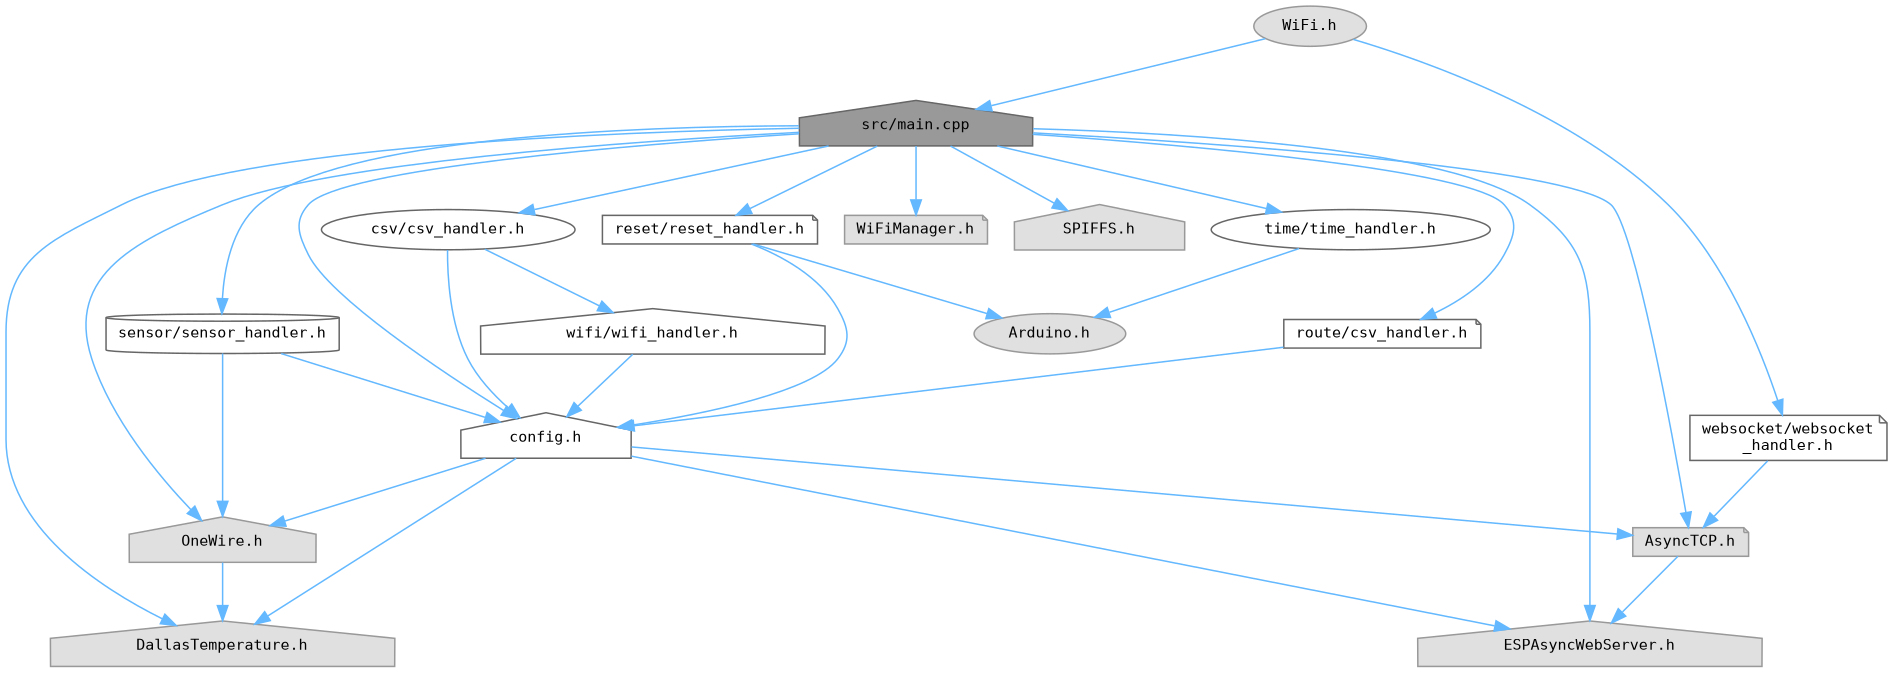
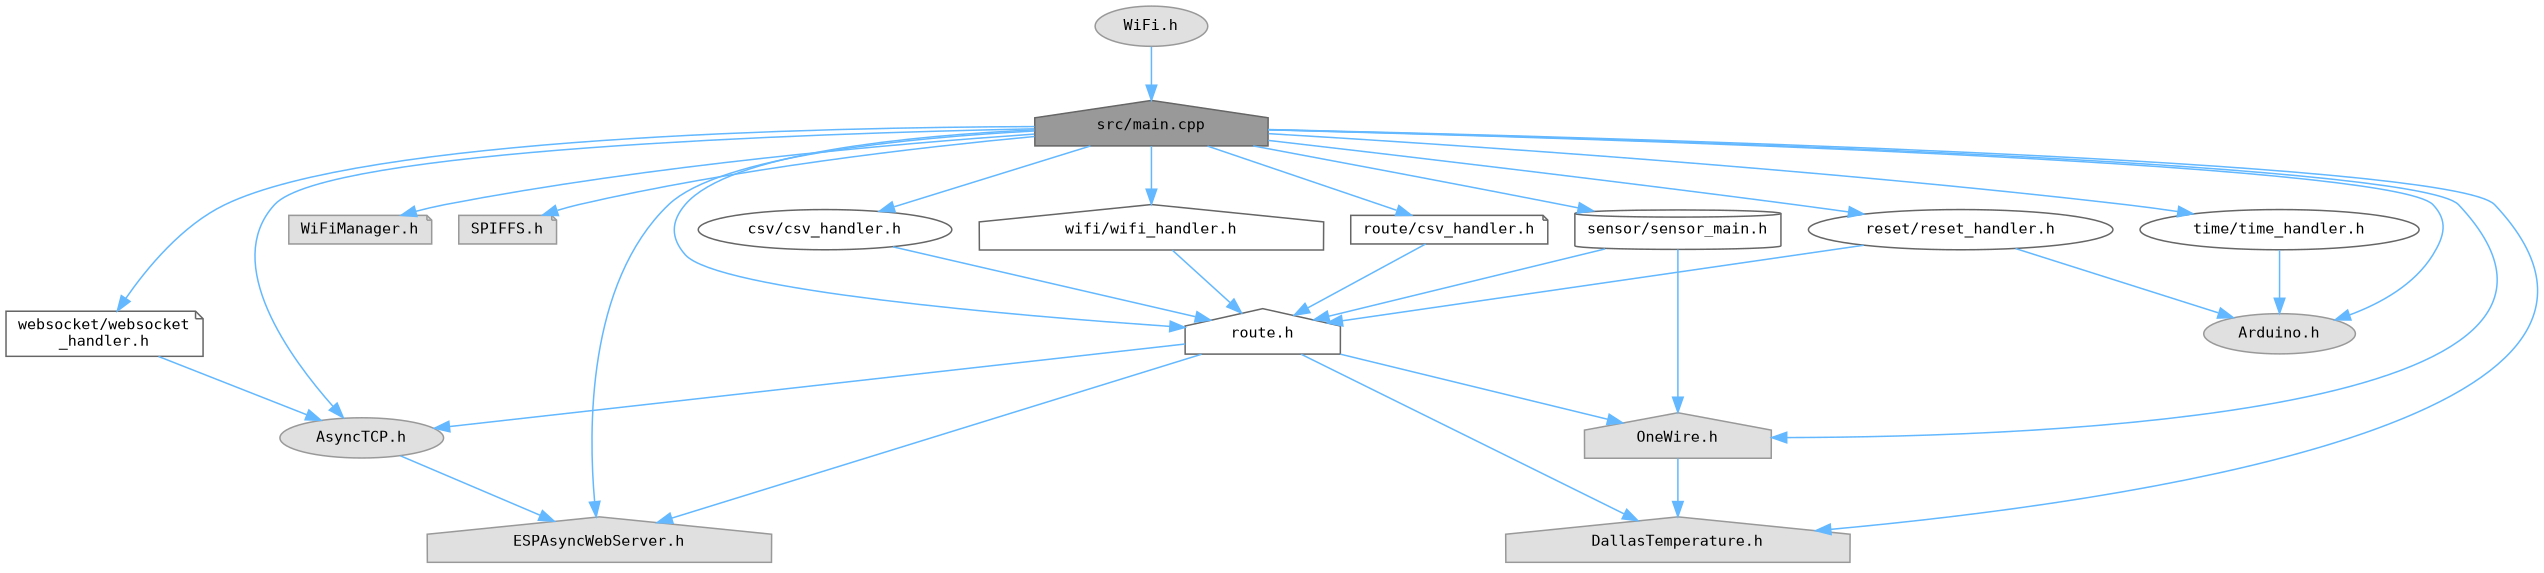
edge "src/main.cpp" -> "Arduino.h": added
edge "WiFi.h" -> "websocket/websocket _handler.h": now "src/main.cpp" -> "websocket/websocket _handler.h"
node "reset/reset_handler.h": shape note -> ellipse
node "SPIFFS.h": shape house -> note
edge "csv/csv_handler.h" -> "wifi/wifi_handler.h": now "src/main.cpp" -> "wifi/wifi_handler.h"
node "sensor/sensor_handler.h": label "sensor/sensor_handler.h" -> "sensor/sensor_main.h"
node "config.h": label "config.h" -> "route.h"
node "AsyncTCP.h": shape note -> ellipse
